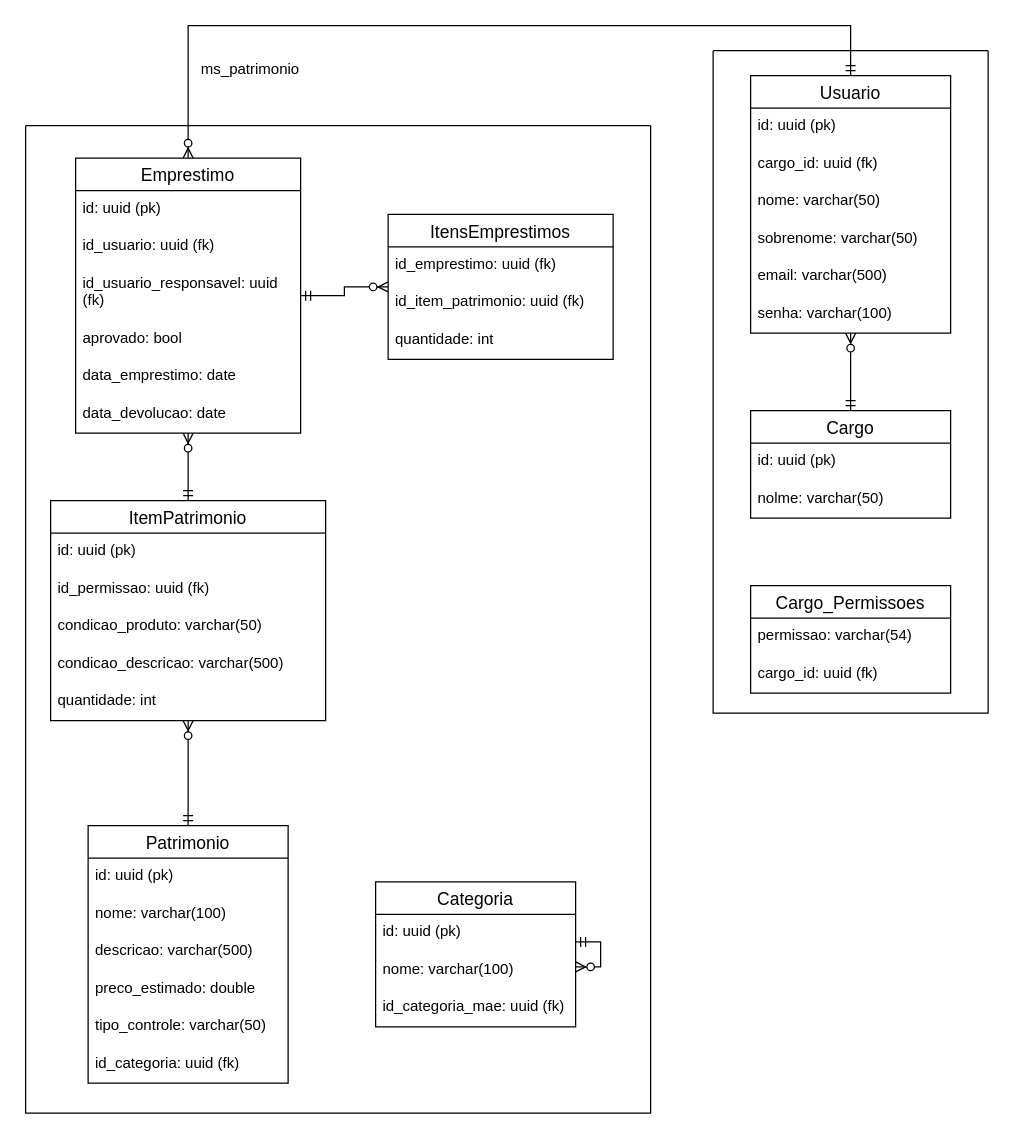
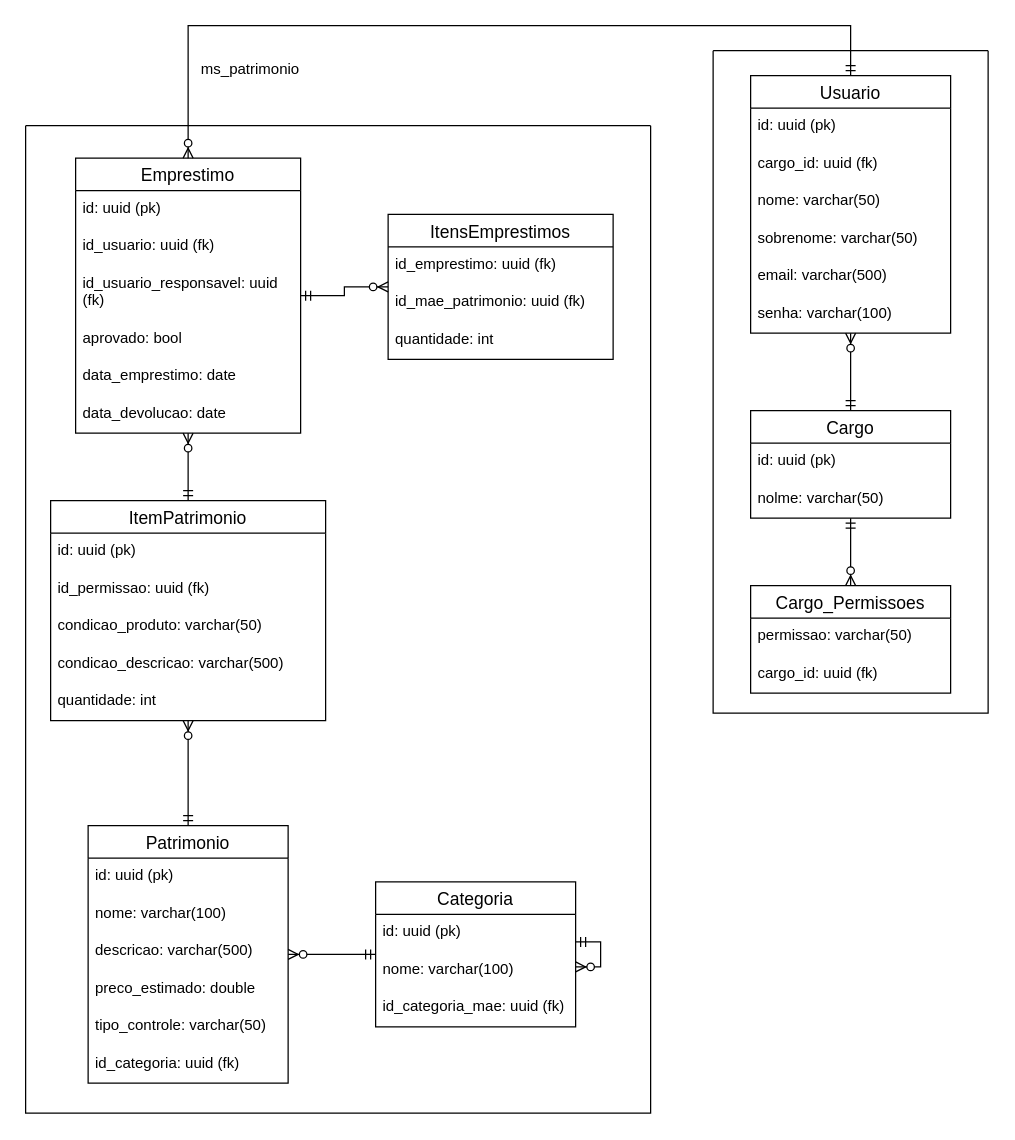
node "id_item_patrimonio: uuid (fk)": label "id_item_patrimonio: uuid (fk)" -> "id_mae_patrimonio: uuid (fk)"
edge "Cargo" -- "Cargo_Permissoes": added
node "permissao: varchar(54)": label "permissao: varchar(54)" -> "permissao: varchar(50)"
edge "Patrimonio" -- "Categoria": added
